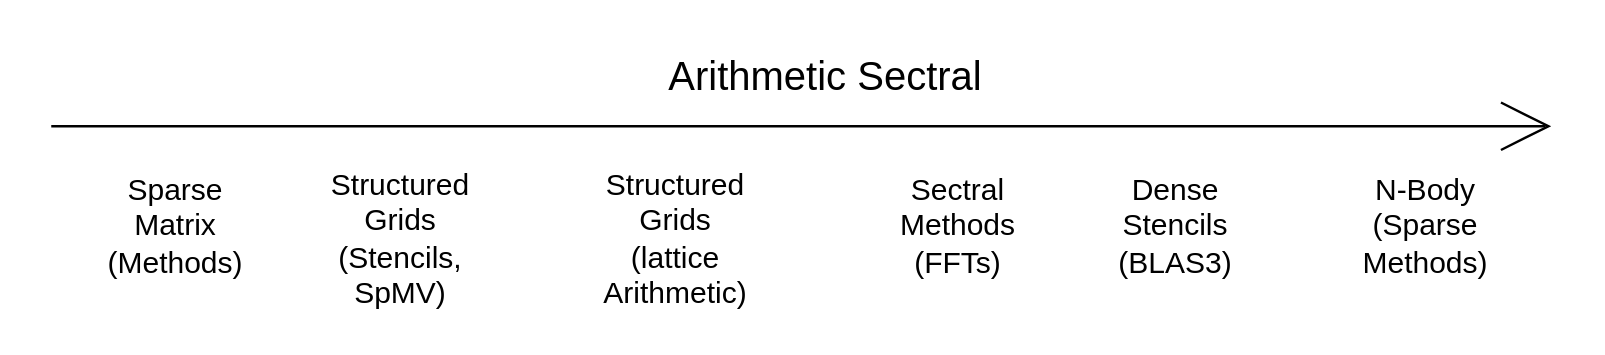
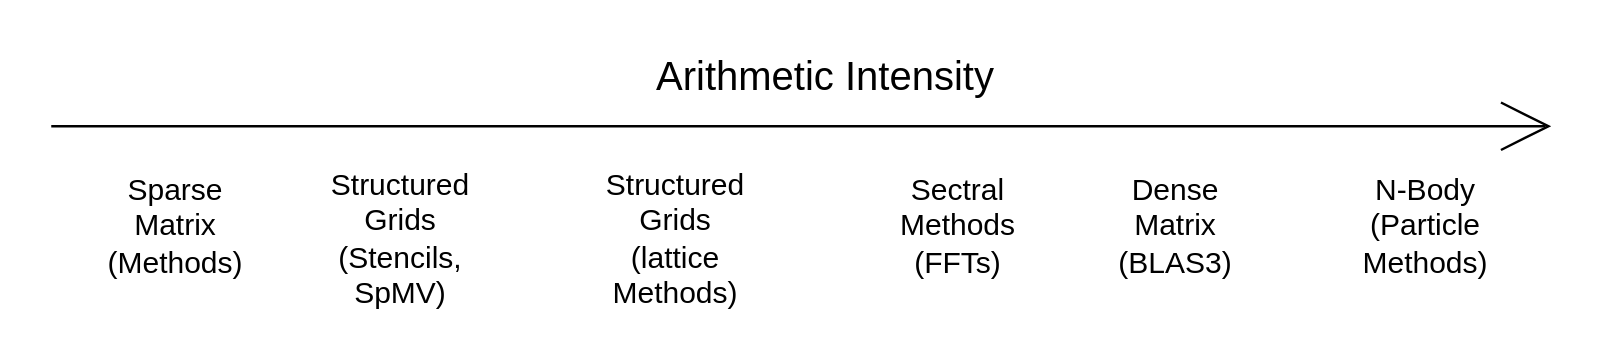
node "Arithmetic Sectral": label "Arithmetic Sectral" -> "Arithmetic Intensity"
node "Dense Stencils (BLAS3)": label "Dense Stencils (BLAS3)" -> "Dense Matrix (BLAS3)"
node "N-Body (Sparse Methods)": label "N-Body (Sparse Methods)" -> "N-Body (Particle Methods)"
node "Structured Grids (lattice Arithmetic)": label "Structured Grids (lattice Arithmetic)" -> "Structured Grids (lattice Methods)"
